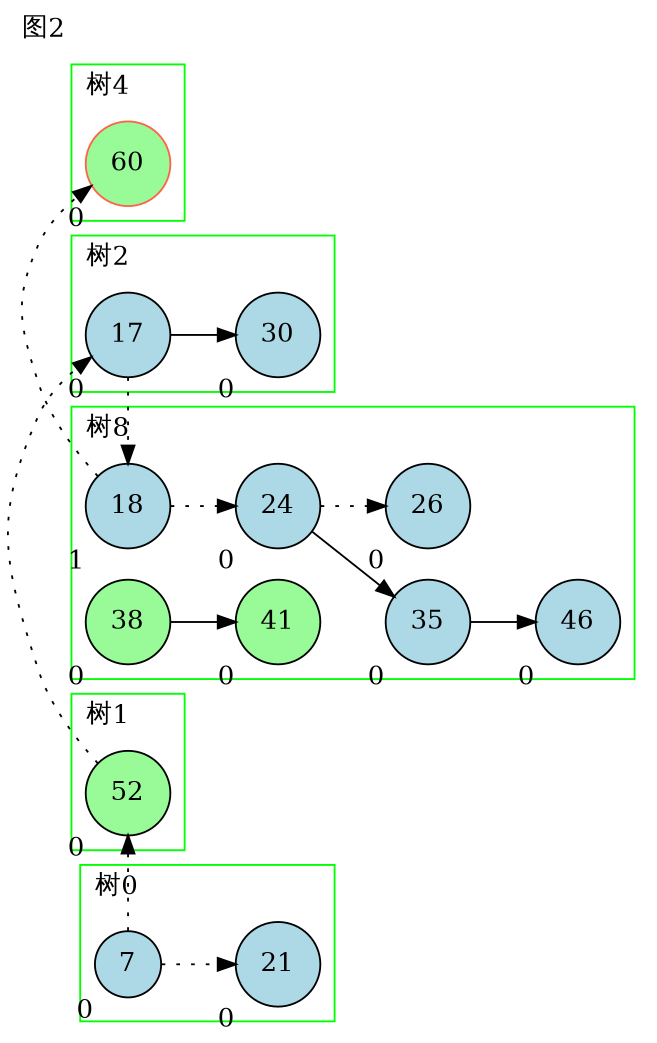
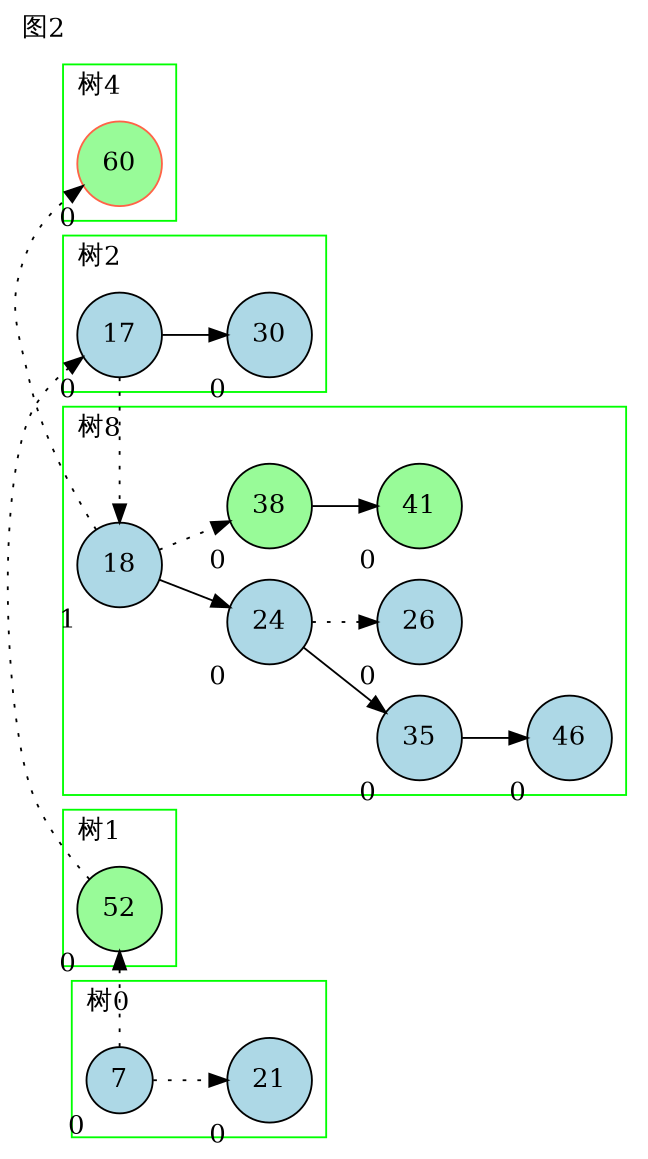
edge "18 1" -> "24 0": style dotted -> solid
edge "18 1" -> "38 0": added
